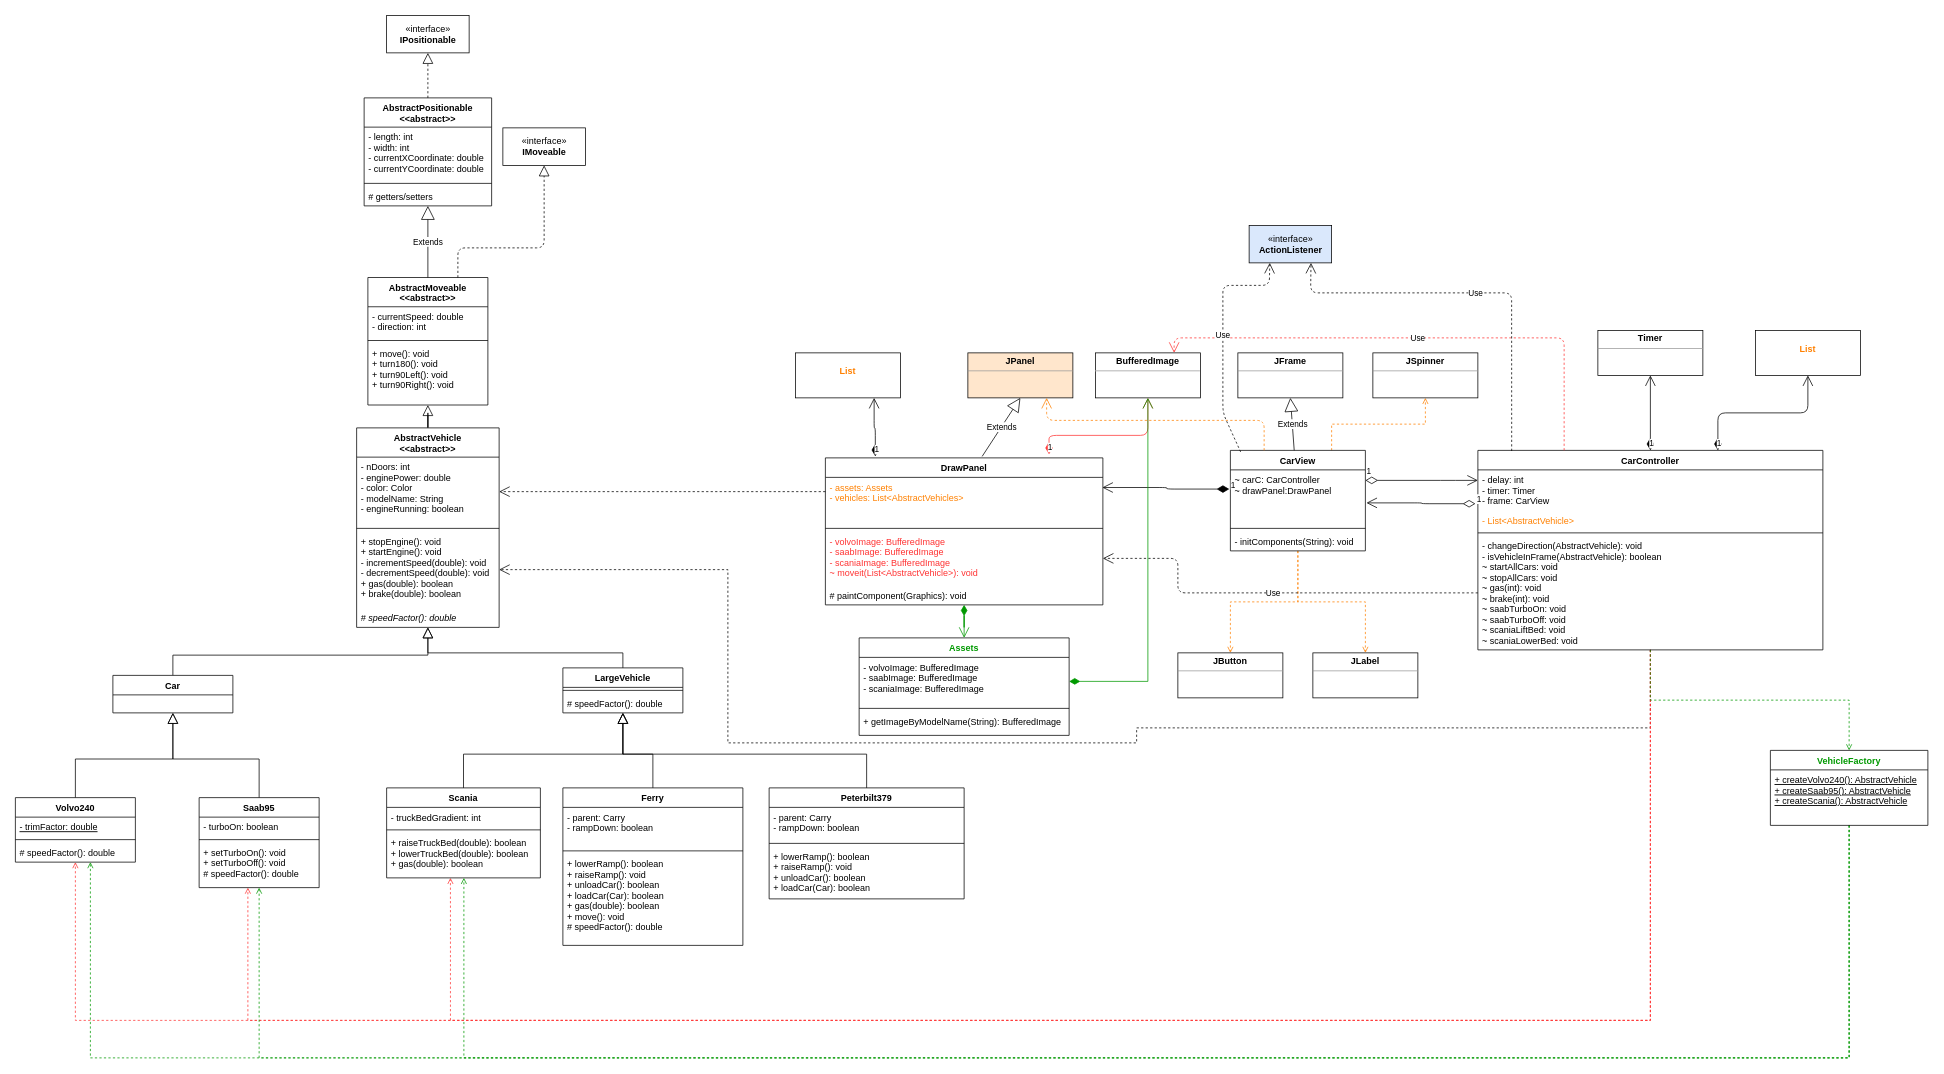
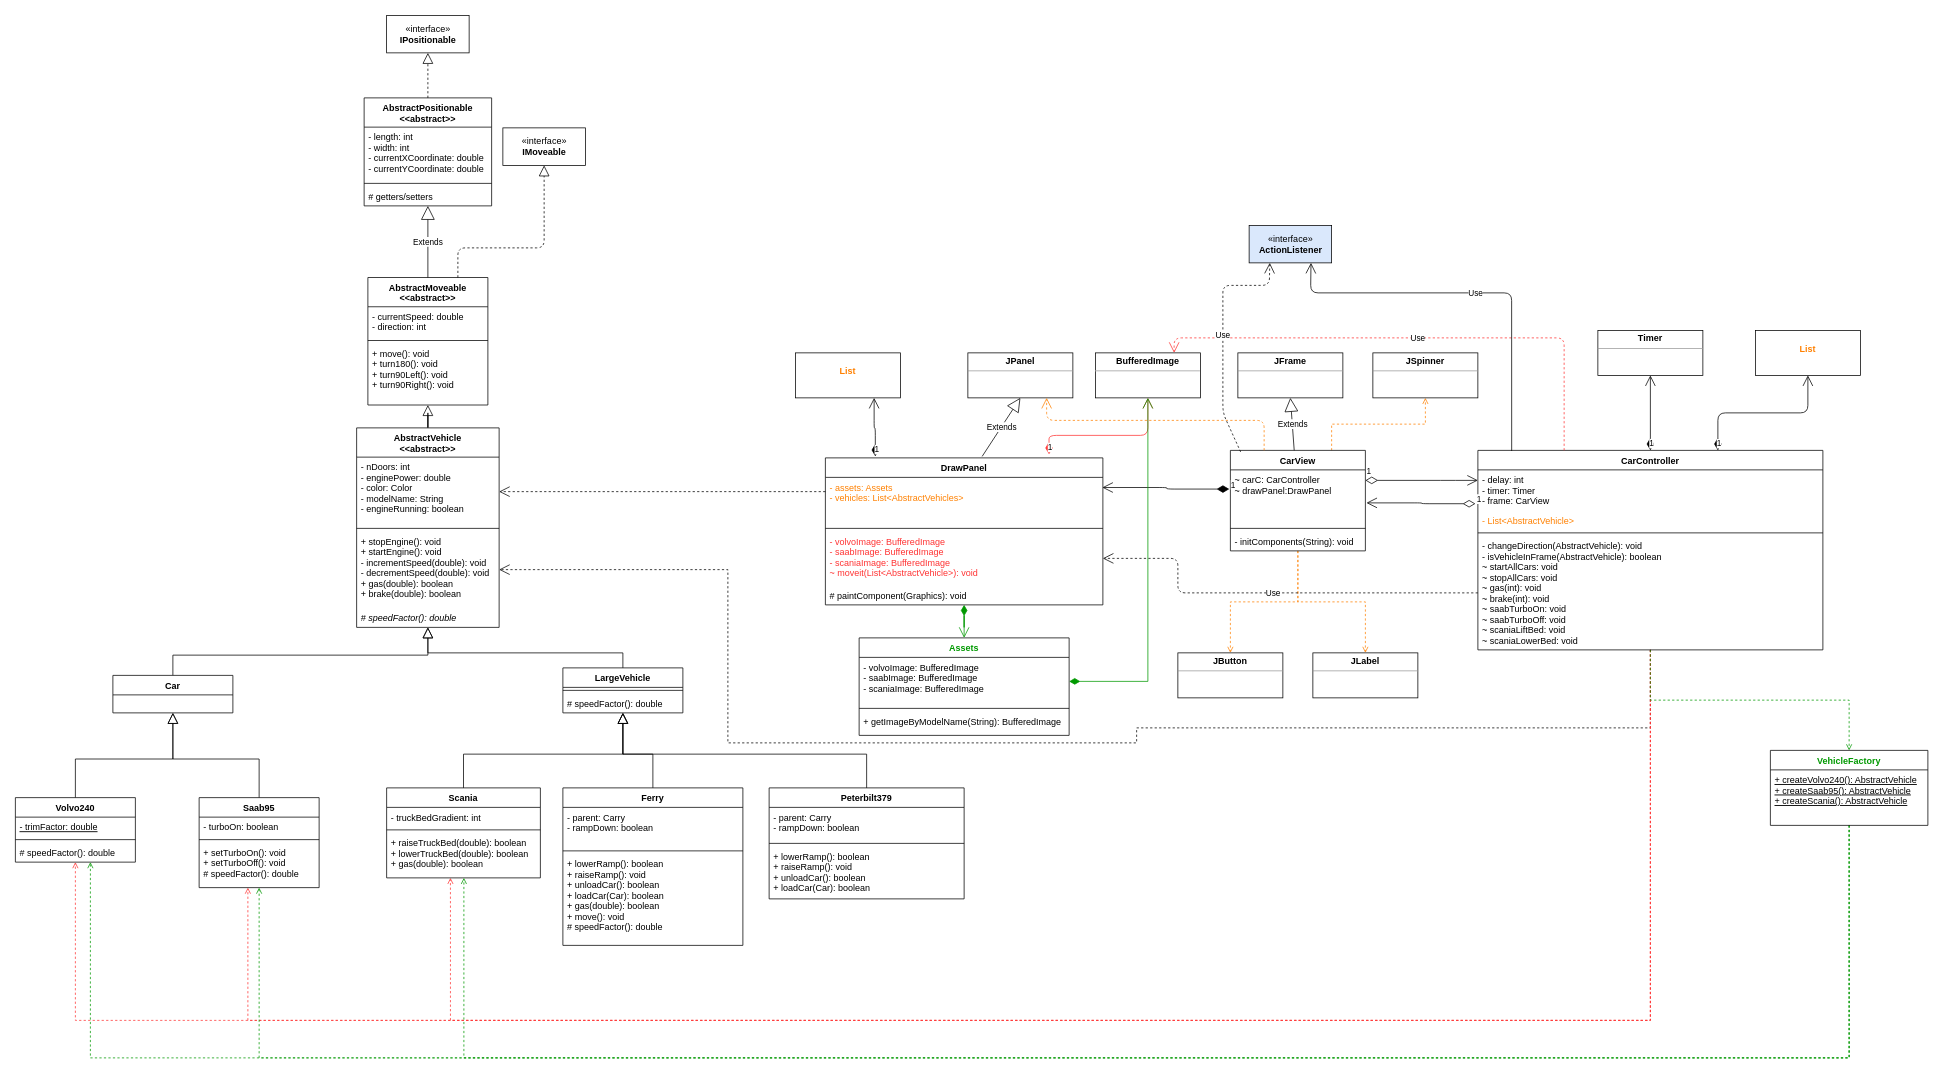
edge "CarController" -> "«interface» ActionListener": style dashed -> solid
node "JPanel": fillcolor #ffe6cc -> #ffffff
